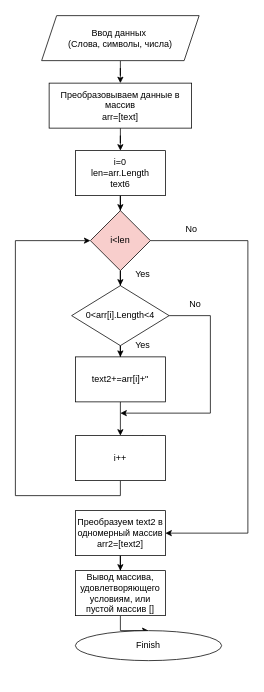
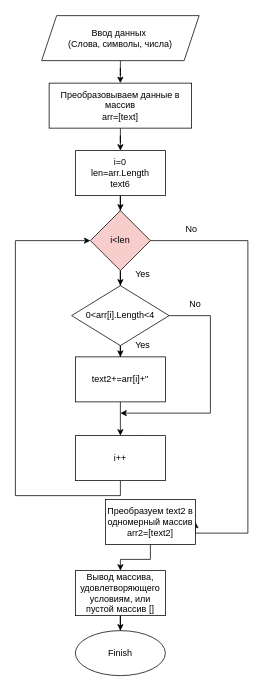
node "Преобразуем text2 в одномерный массив arr2=[text2]": moved (120, 533) -> (150, 522)
node "Finish": size 146x30 -> 90x45
